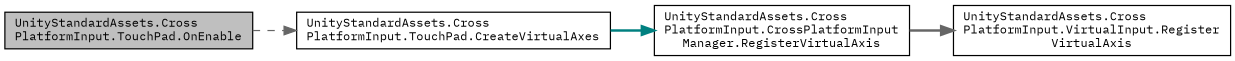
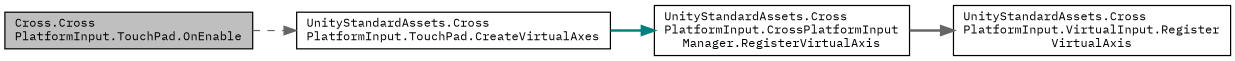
node "UnityStandardAssets.Cross PlatformInput.TouchPad.OnEnable": label "UnityStandardAssets.Cross PlatformInput.TouchPad.OnEnable" -> "Cross.Cross PlatformInput.TouchPad.OnEnable"
